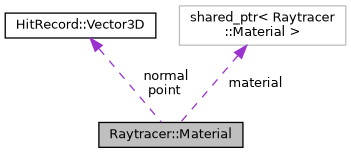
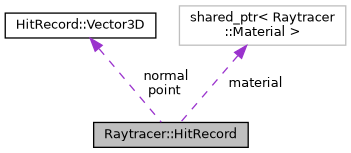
node "Raytracer::Material": label "Raytracer::Material" -> "Raytracer::HitRecord"
